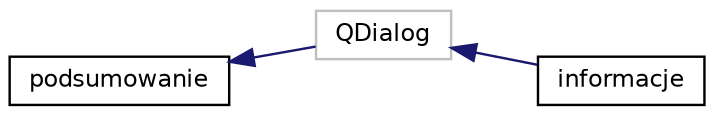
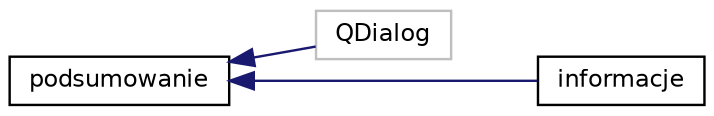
edge "informacje" -> "QDialog": now "informacje" -> "podsumowanie"
